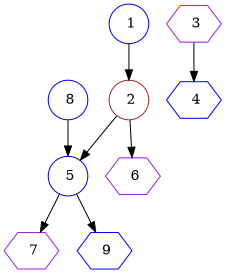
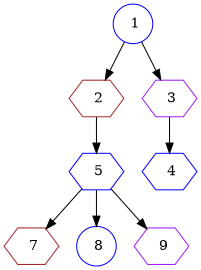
edge "1" -> "3": added
node "2": shape circle -> hexagon
edge "8" -> "5": reversed
node "5": shape circle -> hexagon
node "6": removed
node "7": color purple -> brown
node "9": color blue -> purple
